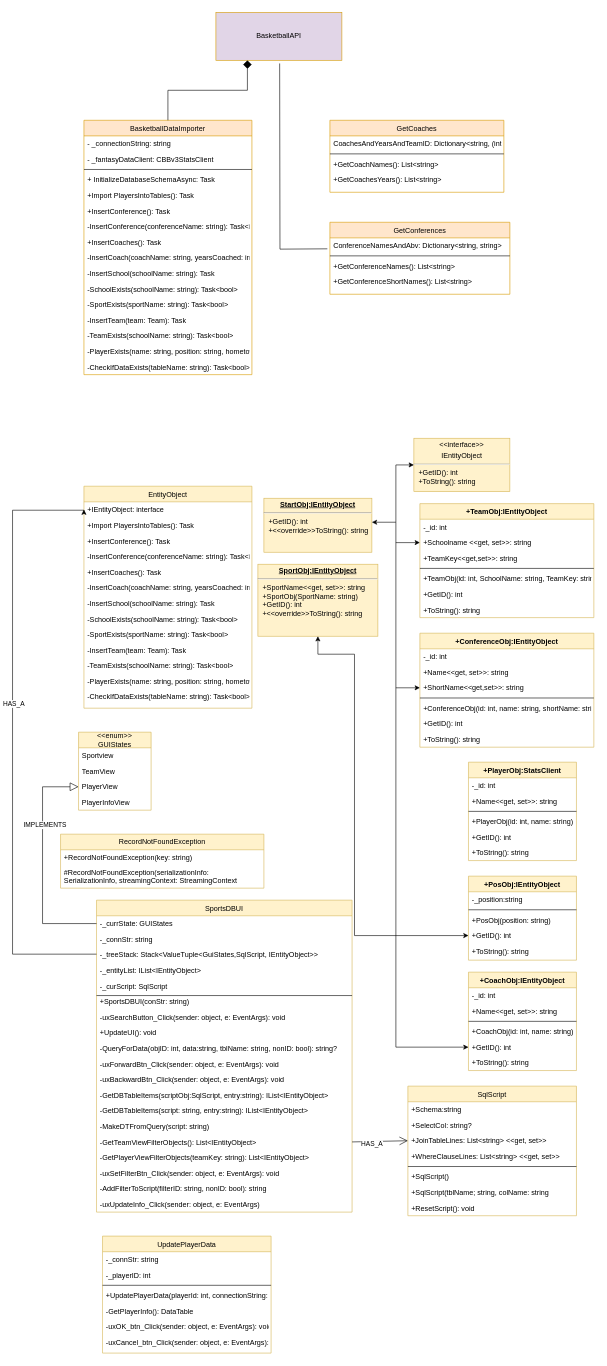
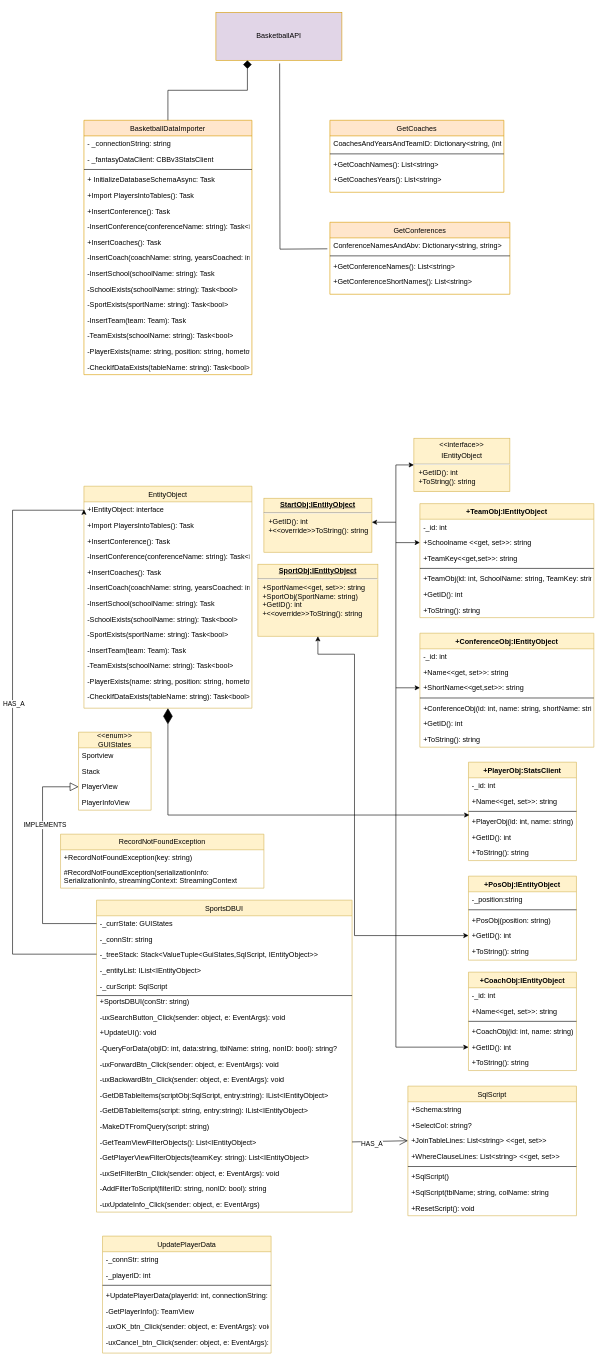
node "TeamView": label "TeamView" -> "Stack"
edge "EntityObject" -- "+PlayerObj(id: int, name: string)": added
node "-GetPlayerInfo(): DataTable": label "-GetPlayerInfo(): DataTable" -> "-GetPlayerInfo(): TeamView"
